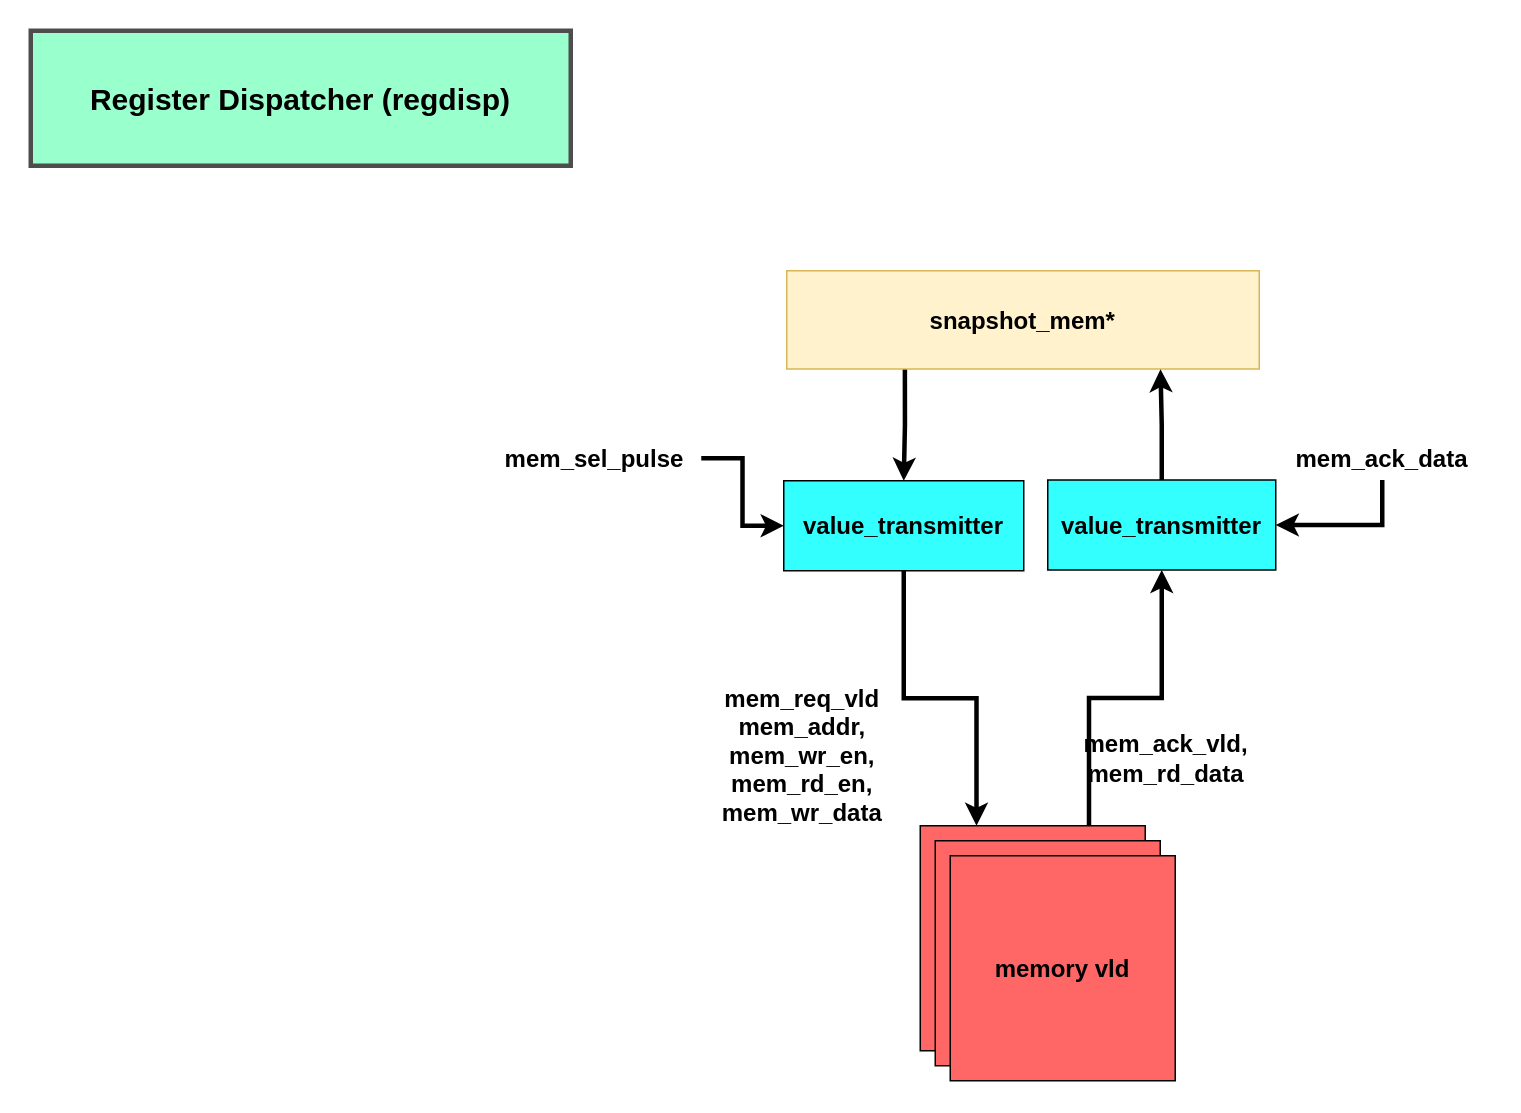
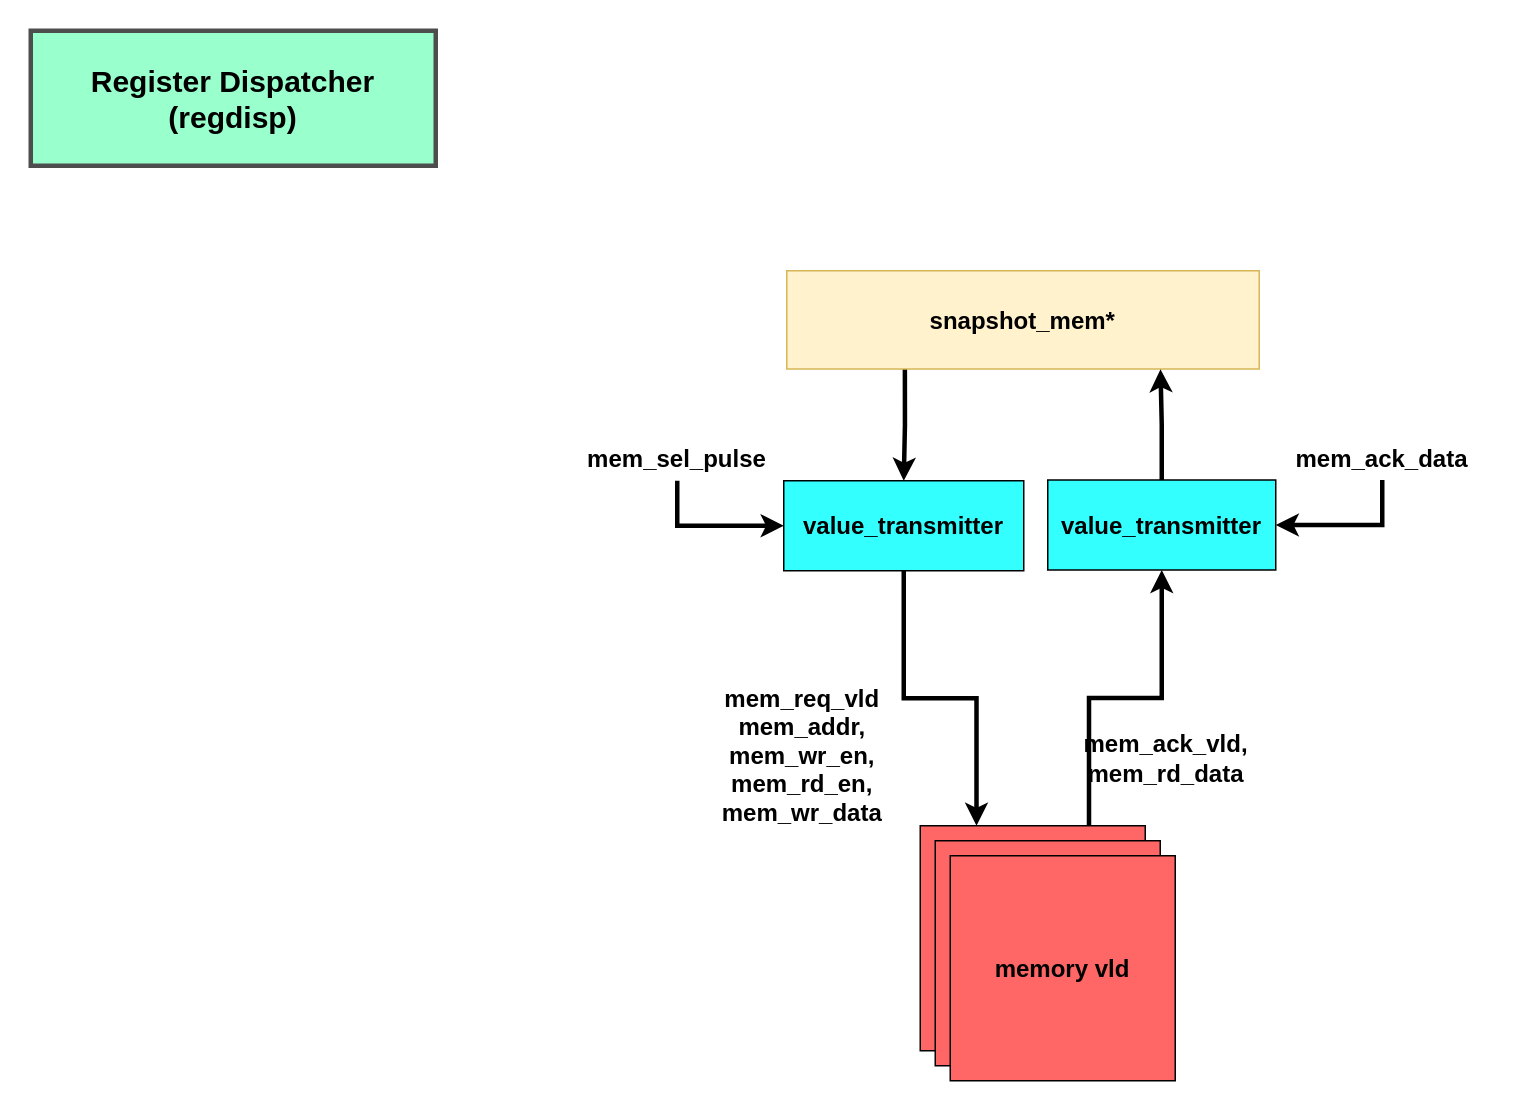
node "Register Dispatcher (regdisp)": size 540x135 -> 405x135
node "mem_sel_pulse": moved (595, 458) -> (677, 458)
